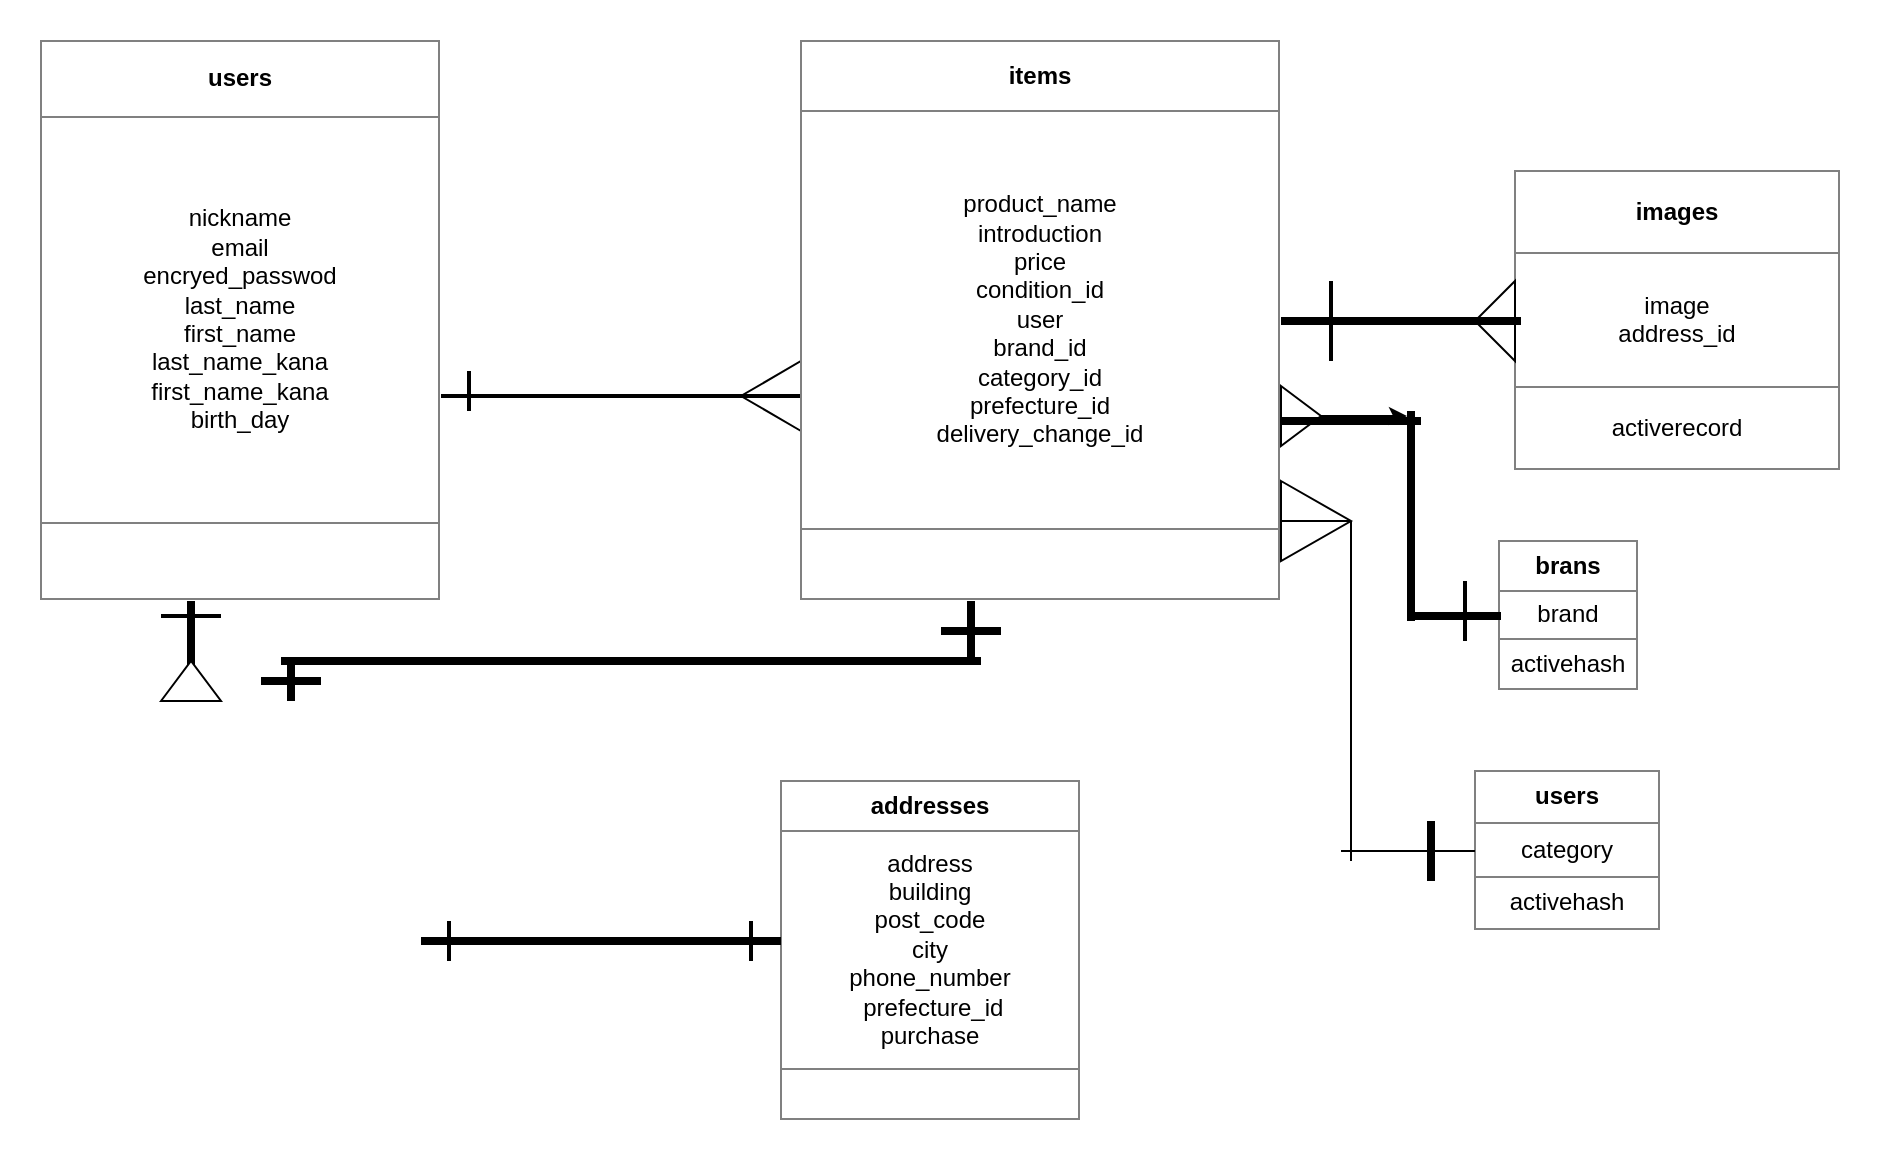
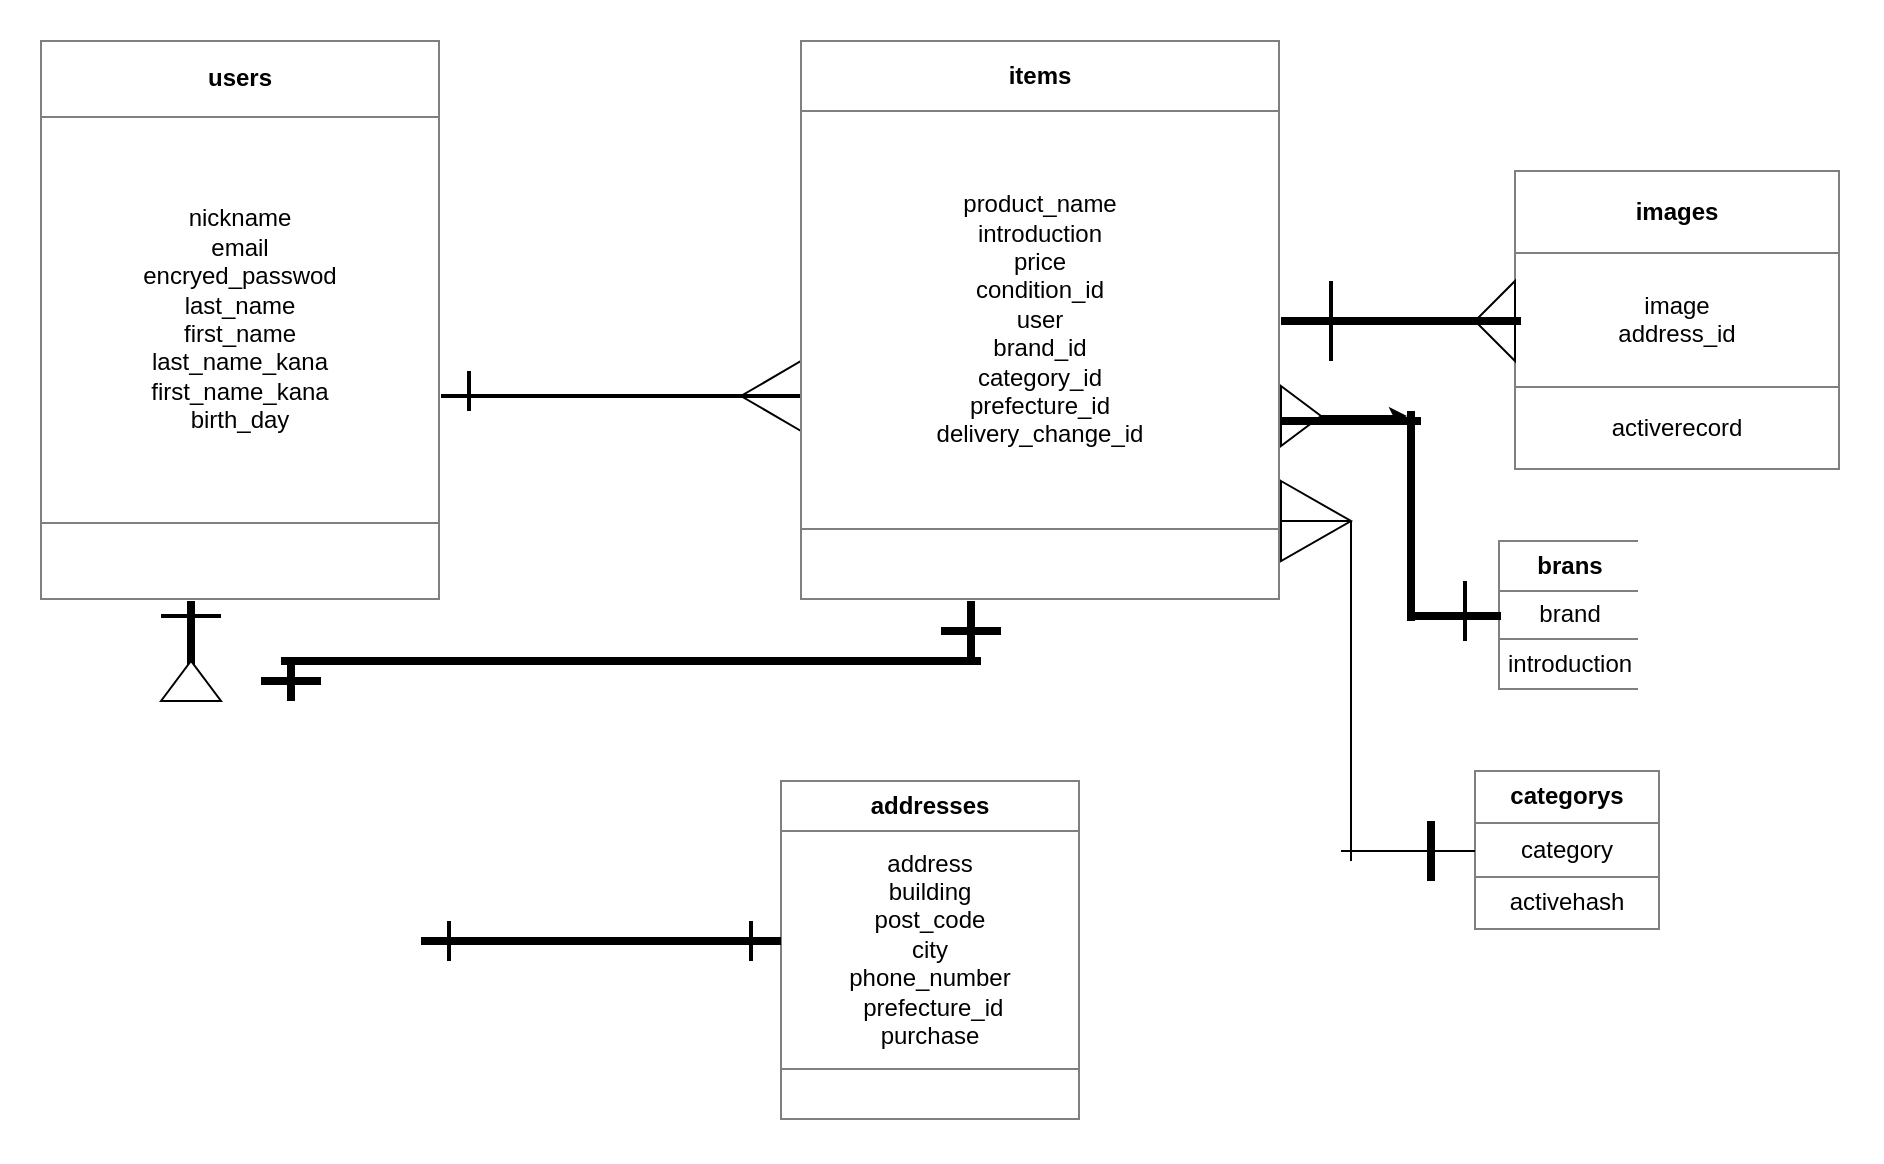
node "brans brand activehash": label "brans brand activehash" -> "brans brand introduction"
node "users category activehash": label "users category activehash" -> "categorys category activehash"
